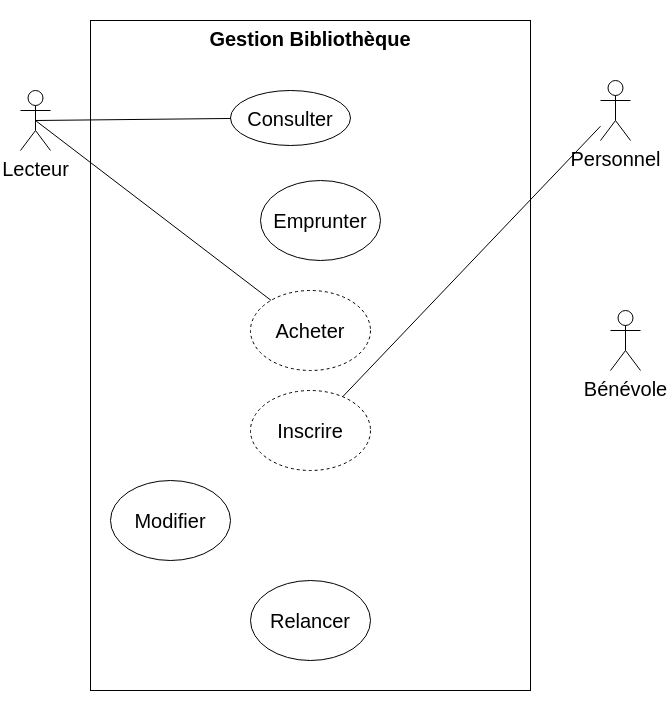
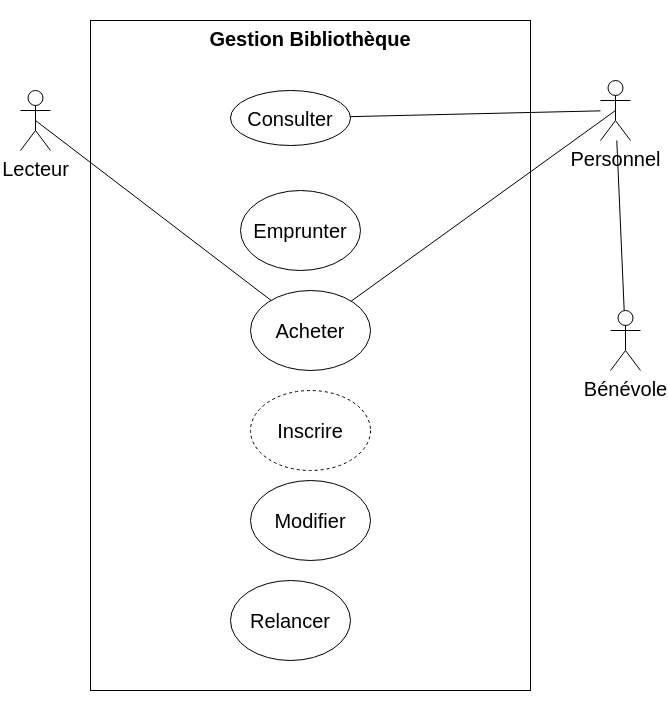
edge "Consulter" -- "Lecteur": now "Consulter" -- "Personnel"
edge "Personnel" -- "Acheter": added
node "Emprunter": moved (321, 221) -> (301, 231)
edge "Personnel" -- "Inscrire": now "Personnel" -- "Bénévole"
node "Acheter": style dashed -> solid
node "Modifier": moved (171, 521) -> (311, 521)
node "Relancer": moved (311, 621) -> (291, 621)
